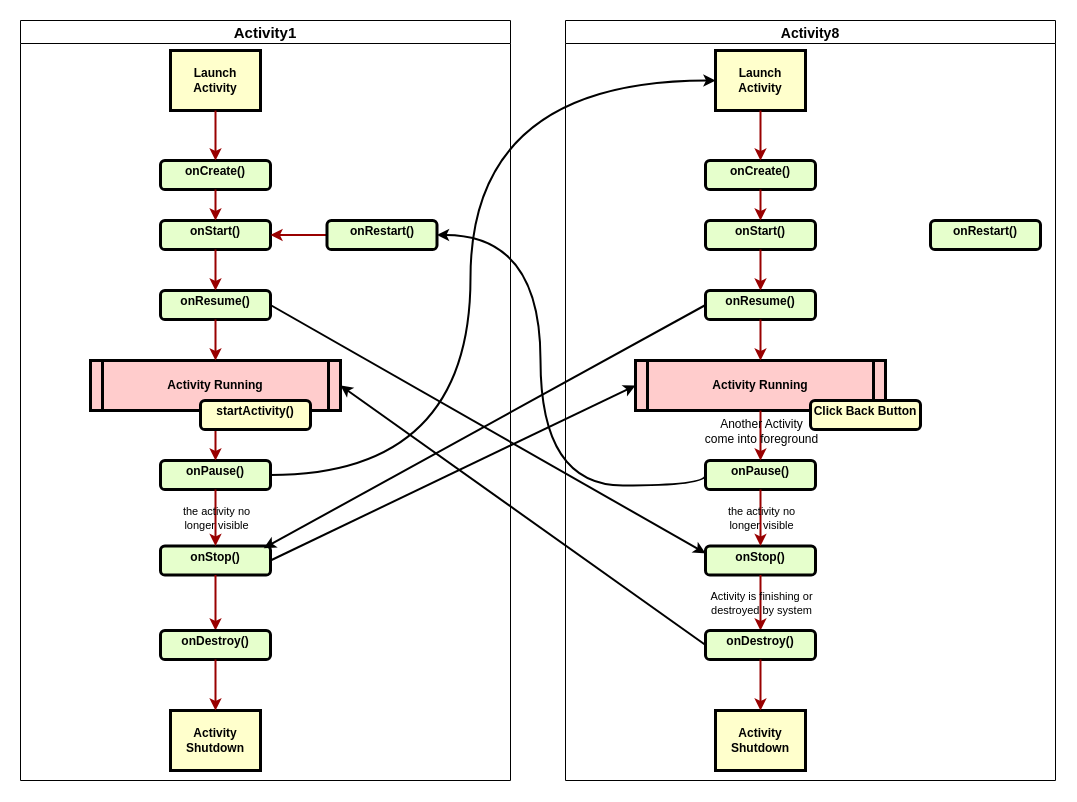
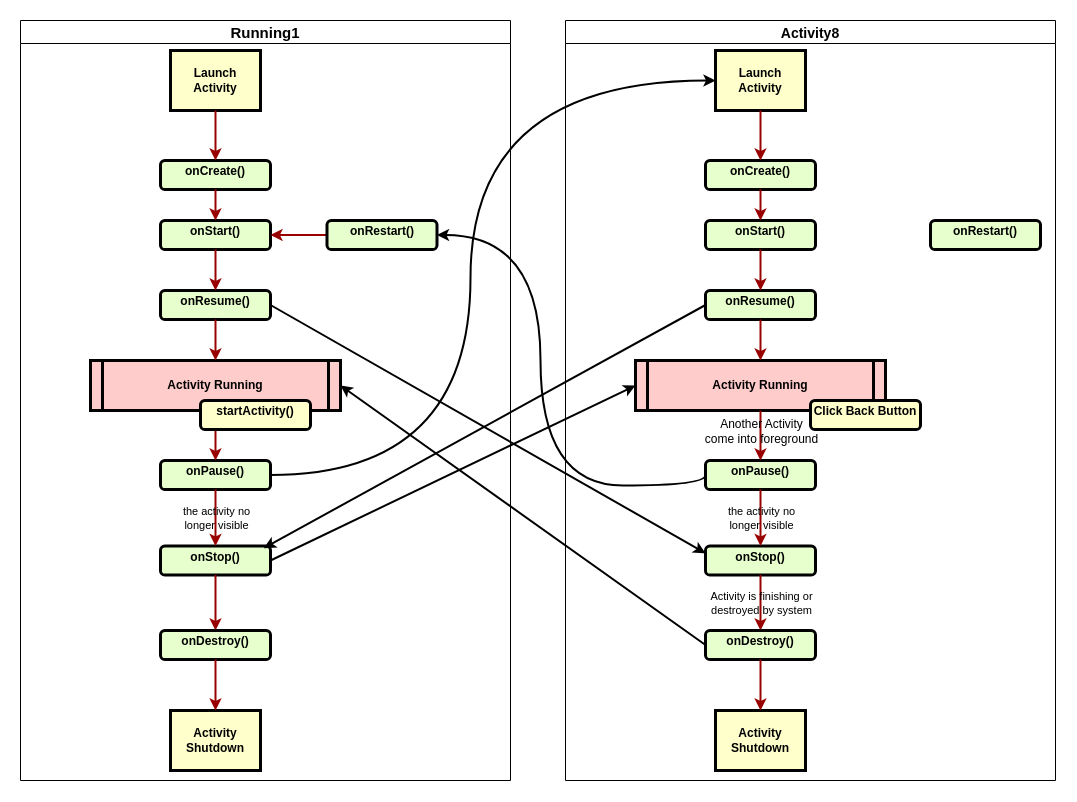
node "Activity1": label "Activity1" -> "Running1"
